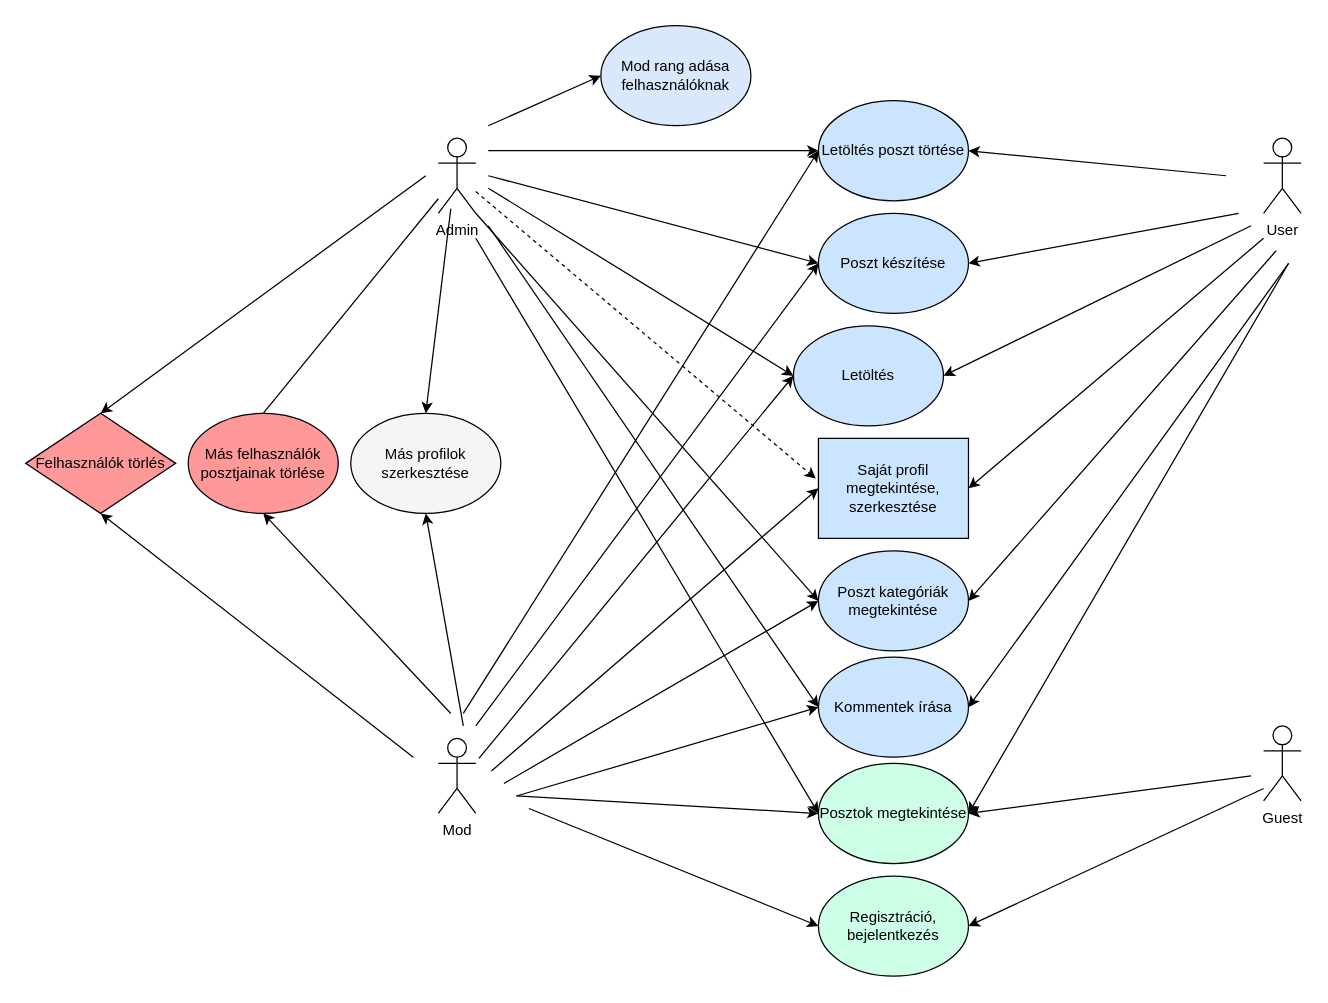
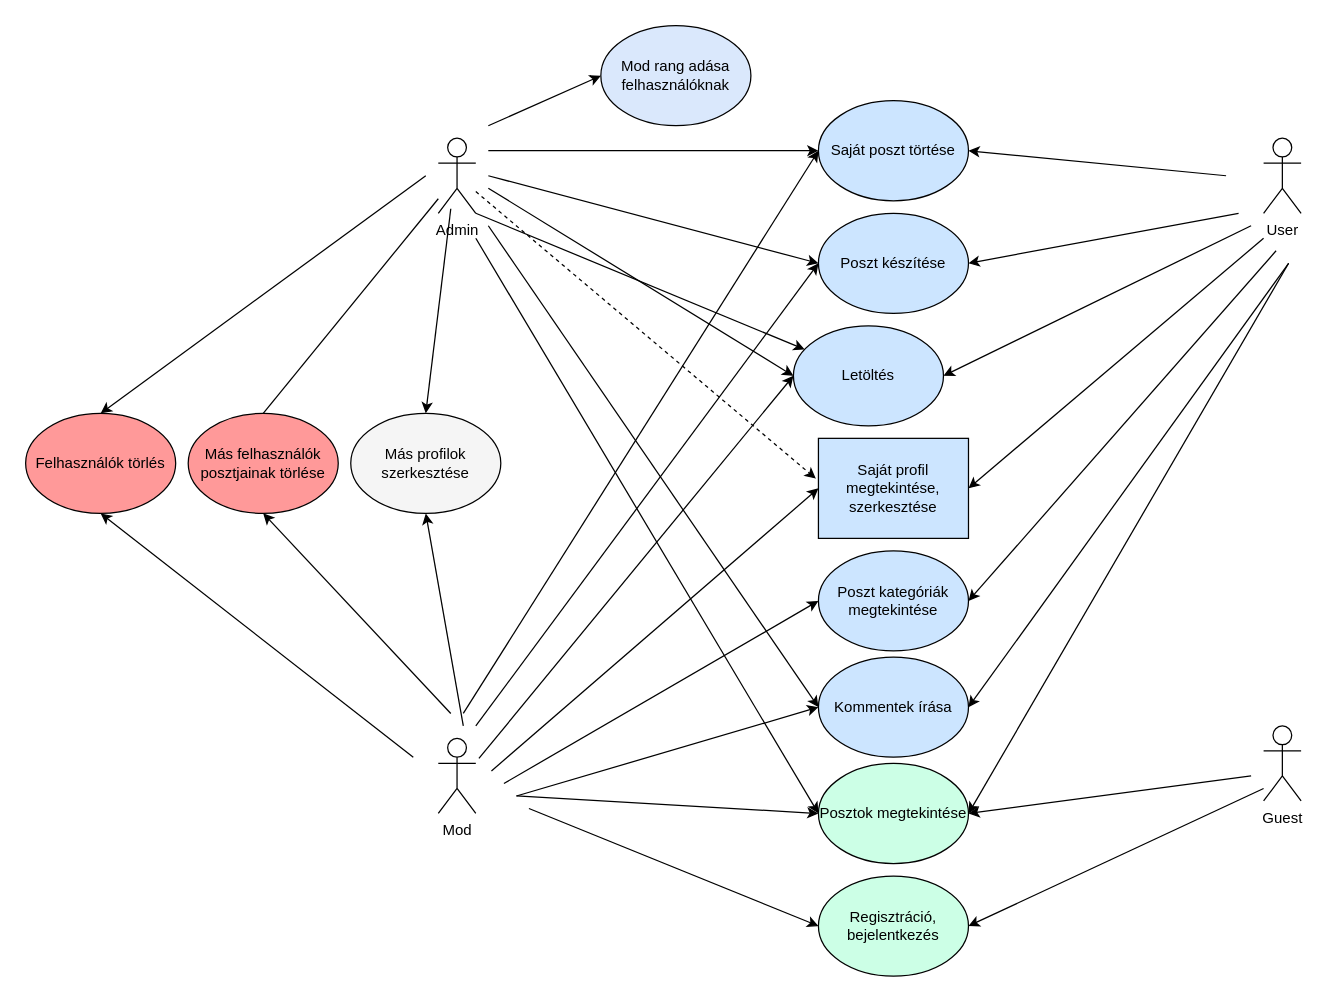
node "Letöltés poszt törtése": label "Letöltés poszt törtése" -> "Saját poszt törtése"
edge "Admin" -> "Poszt kategóriák megtekintése": now "Admin" -> "Letöltés"
node "Felhasználók törlés": shape diamond -> ellipse
